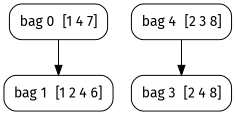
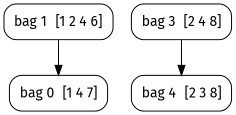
edge "bag 0" -> "bag 1": reversed
edge "bag 4" -> "bag 3": reversed
